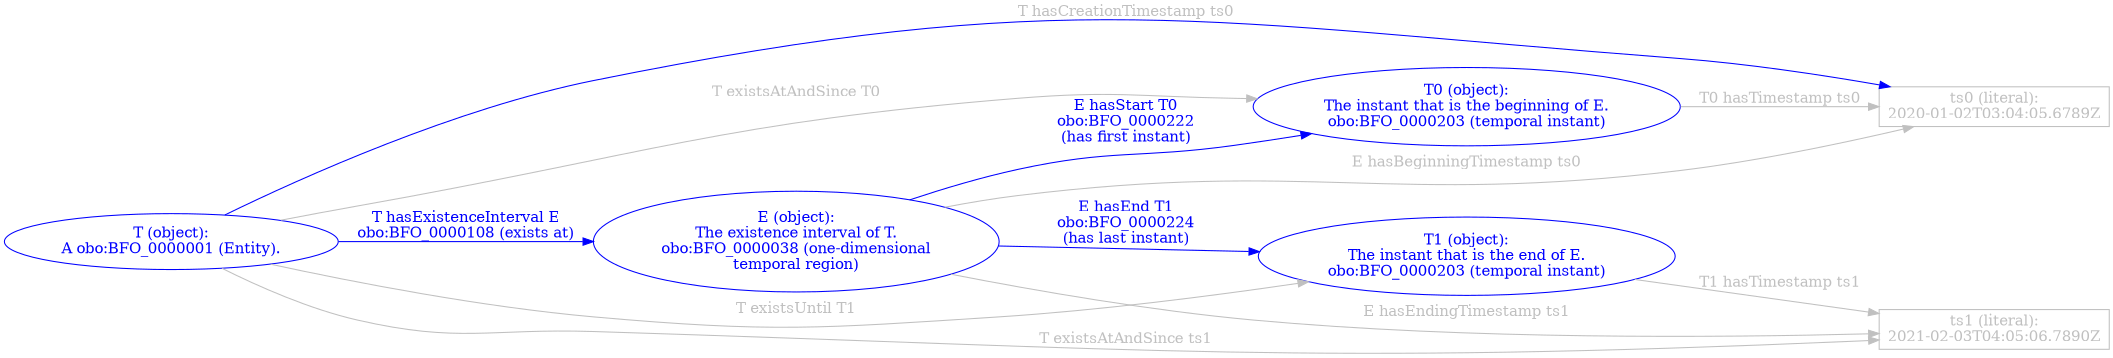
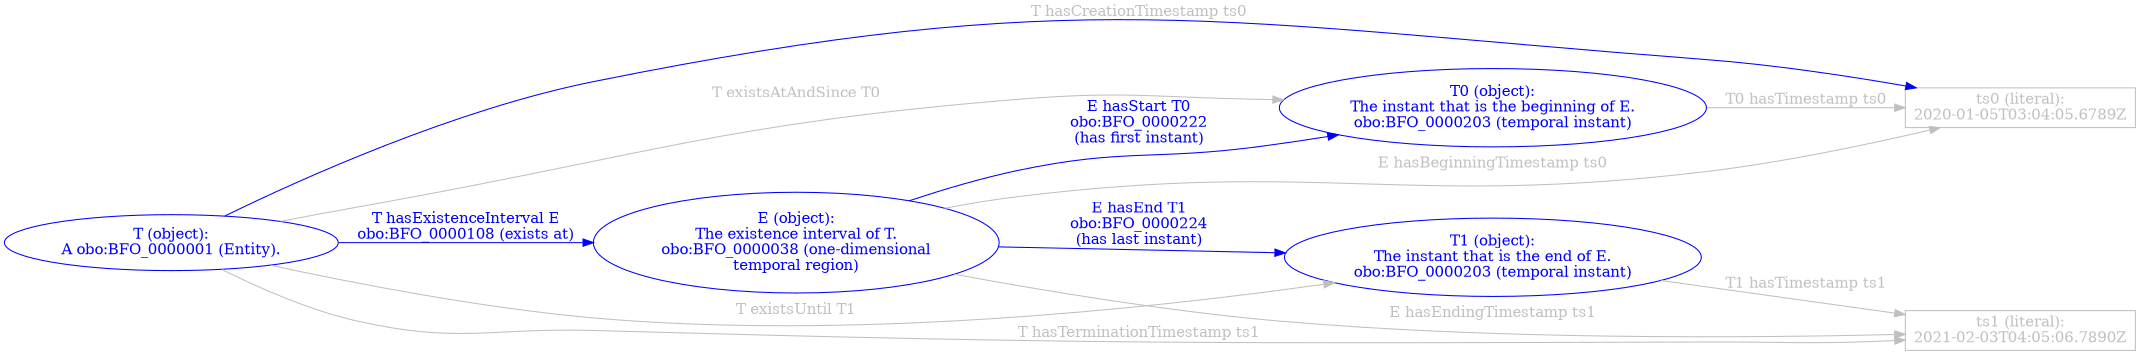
node "ts0 (literal): 2020-01-02T03:04:05.6789Z": label "ts0 (literal): 2020-01-02T03:04:05.6789Z" -> "ts0 (literal): 2020-01-05T03:04:05.6789Z"
edge "T (object): A obo:BFO_0000001 (Entity)." -> "ts1 (literal): 2021-02-03T04:05:06.7890Z": label "T existsAtAndSince ts1" -> "T hasTerminationTimestamp ts1"
